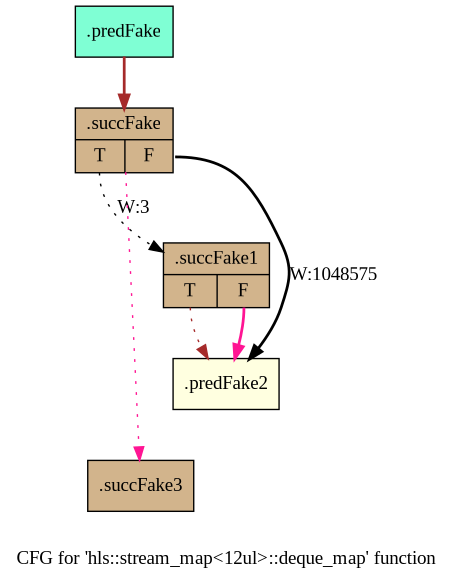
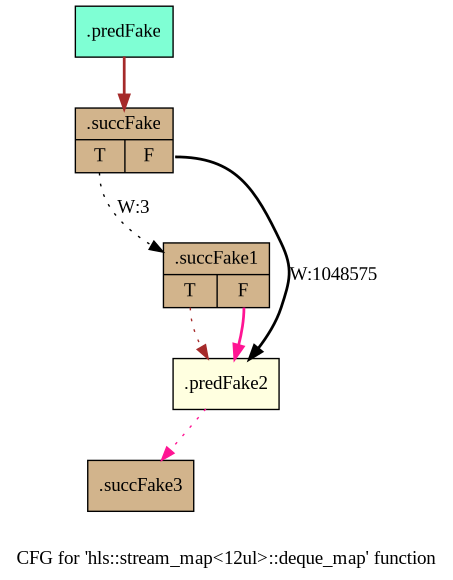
edge ".succFake" -> ".succFake3": now ".predFake2" -> ".succFake3"
